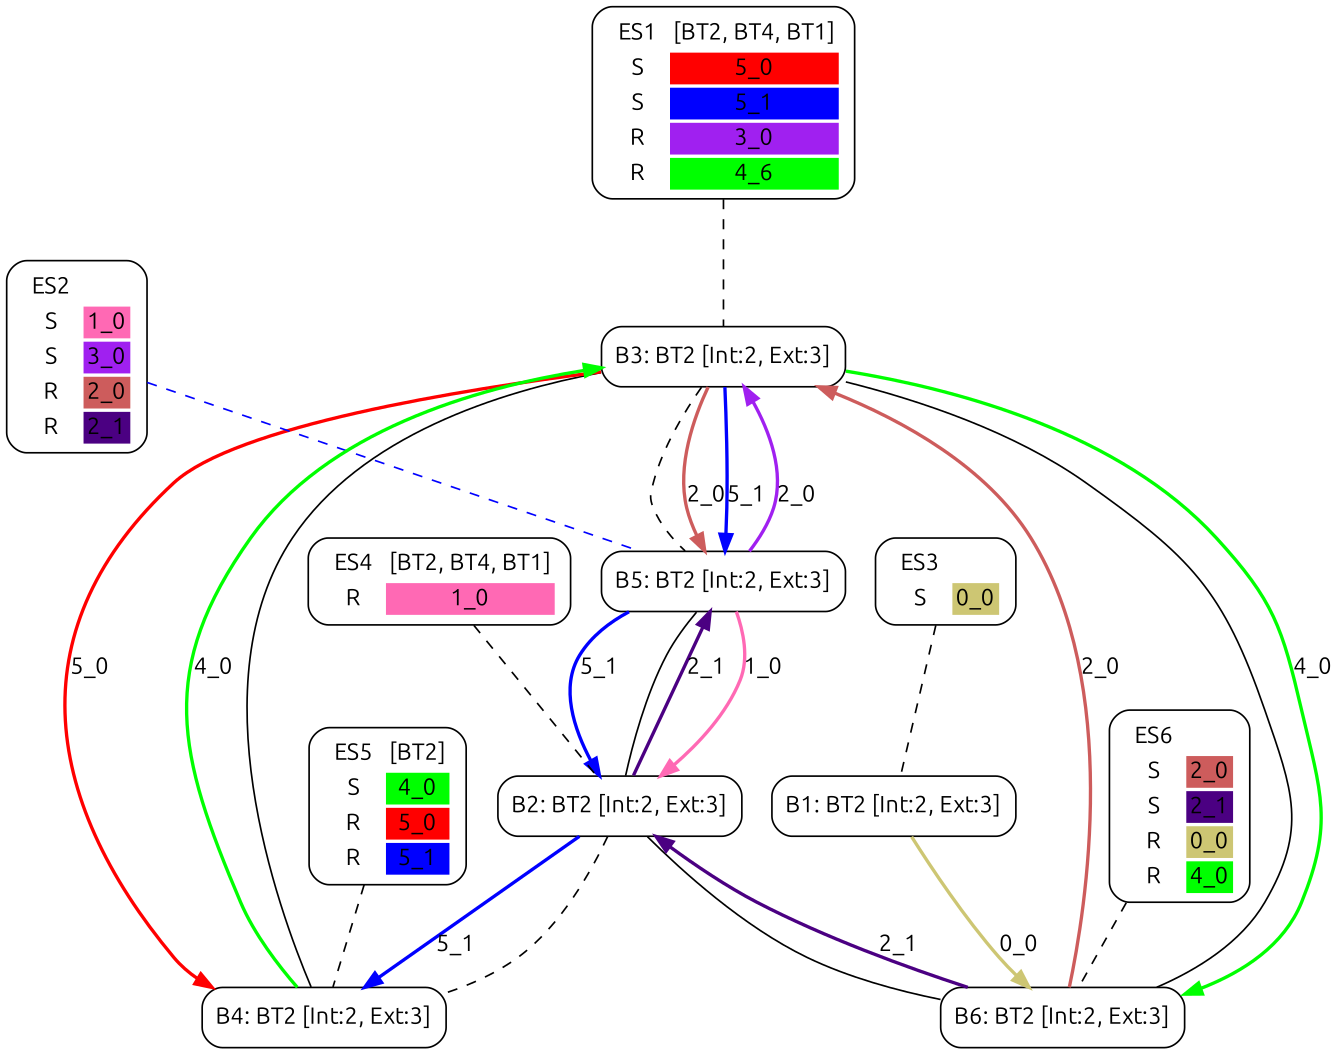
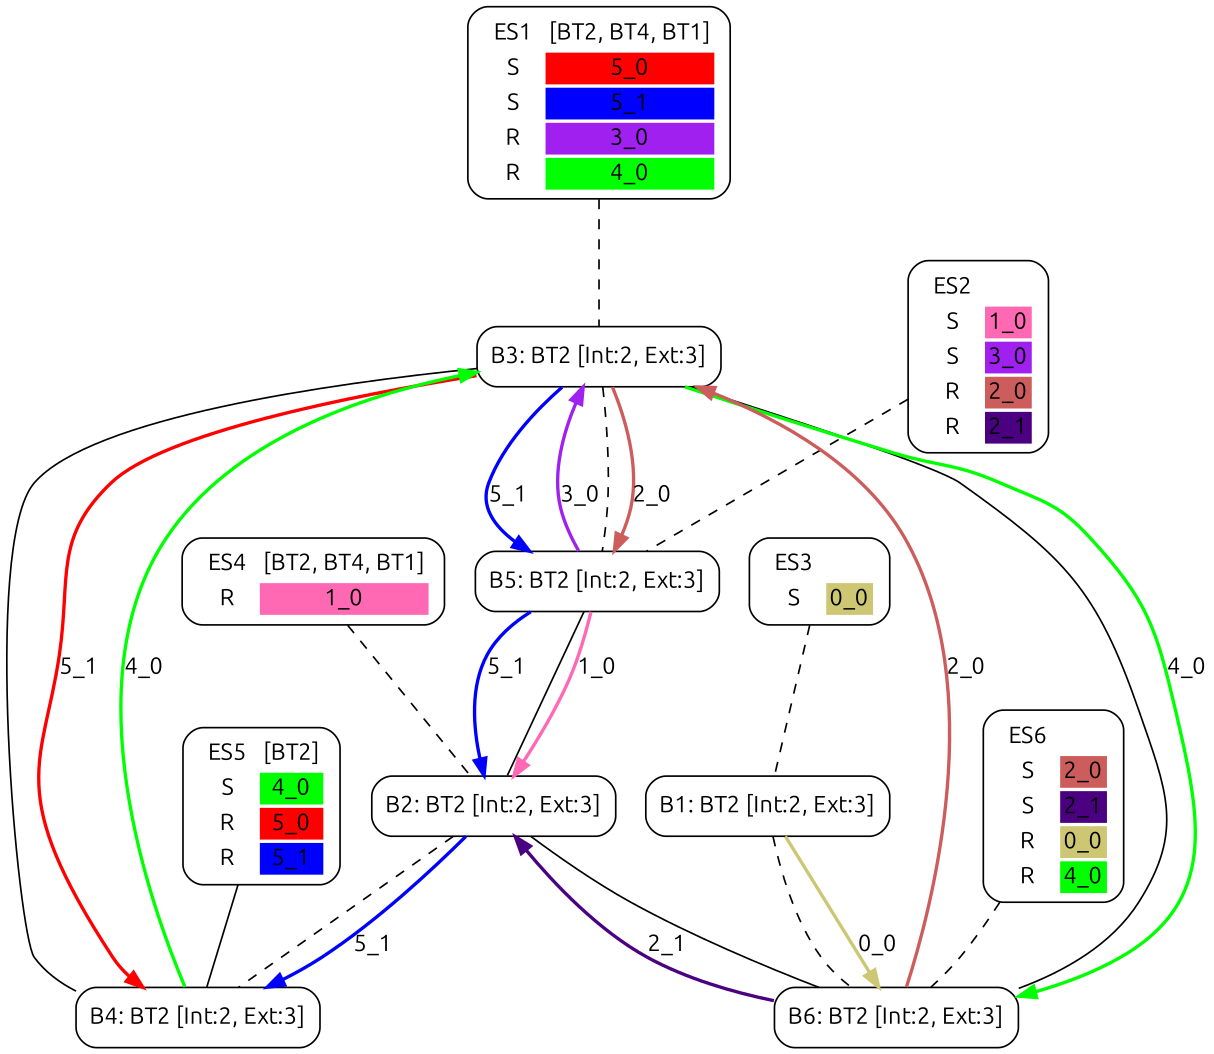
node "ES1": text "4_6" -> "4_0"
edge "ES2" -- "B5: BT2 [Int:2, Ext:3]": color blue -> black
edge "B5: BT2 [Int:2, Ext:3]" -> "B3: BT2 [Int:2, Ext:3]": label "2_0" -> "3_0"
edge "B3: BT2 [Int:2, Ext:3]" -> "B4: BT2 [Int:2, Ext:3]": label "5_0" -> "5_1"
edge "B2: BT2 [Int:2, Ext:3]" -> "B5: BT2 [Int:2, Ext:3]": removed, label "2_1"
edge "B1: BT2 [Int:2, Ext:3]" -- "B6: BT2 [Int:2, Ext:3]": added
edge "ES5" -- "B4: BT2 [Int:2, Ext:3]": style dashed -> solid
